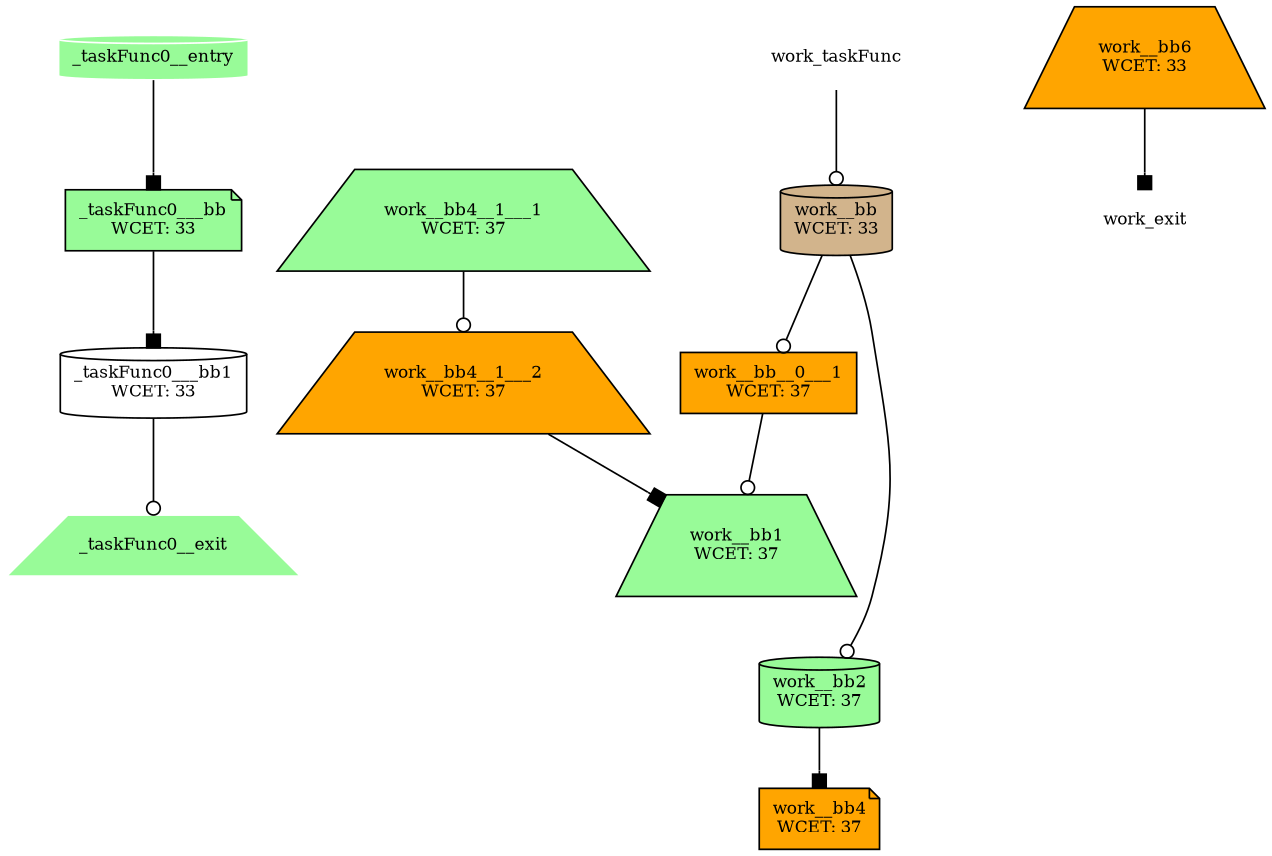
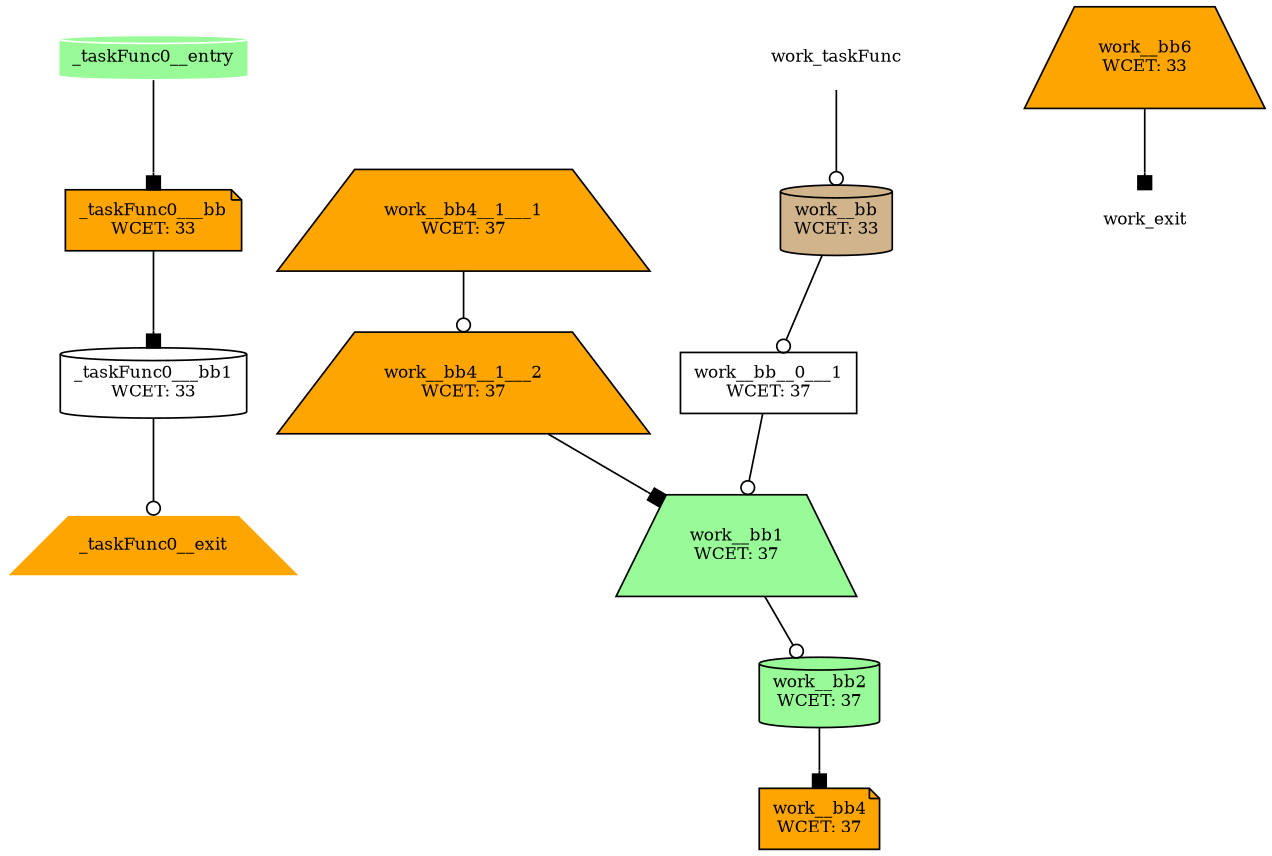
node "_taskFunc0___bb WCET: 33": fillcolor palegreen -> orange
node "work__bb4__1___1 WCET: 37": fillcolor palegreen -> orange
node "work__bb__0___1 WCET: 37": fillcolor orange -> white
edge "work__bb WCET: 33" -> "work__bb2 WCET: 37": now "work__bb1 WCET: 37" -> "work__bb2 WCET: 37"
node "_taskFunc0__exit": fillcolor palegreen -> orange
